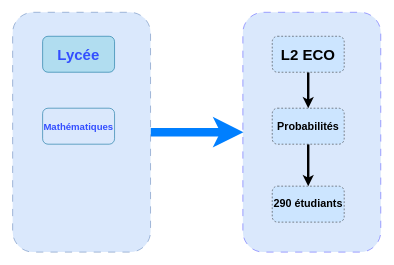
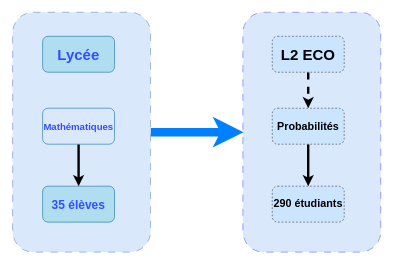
edge "L2 ECO" -> "Probabilités": style solid -> dashed
edge "Mathématiques" -> "35 élèves": added
node "35 élèves": added
